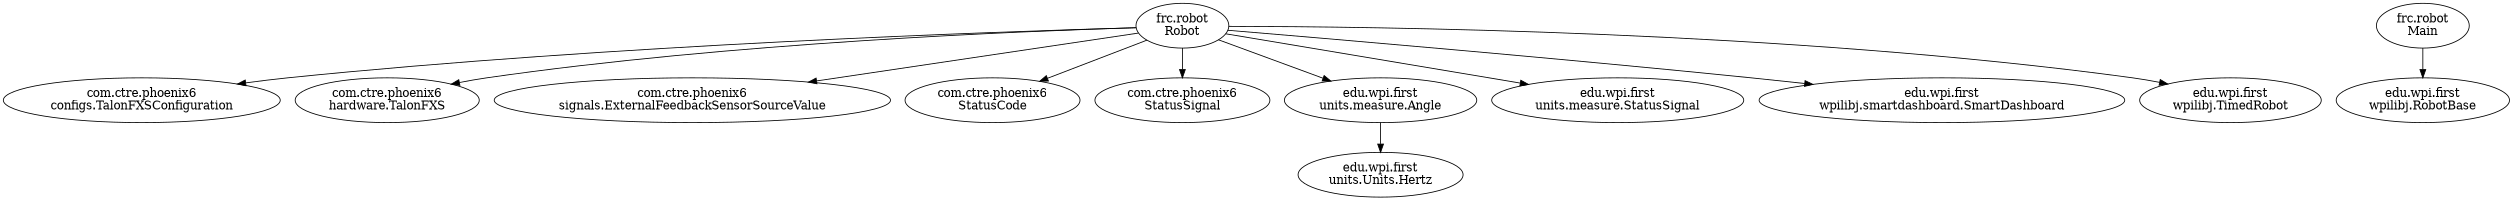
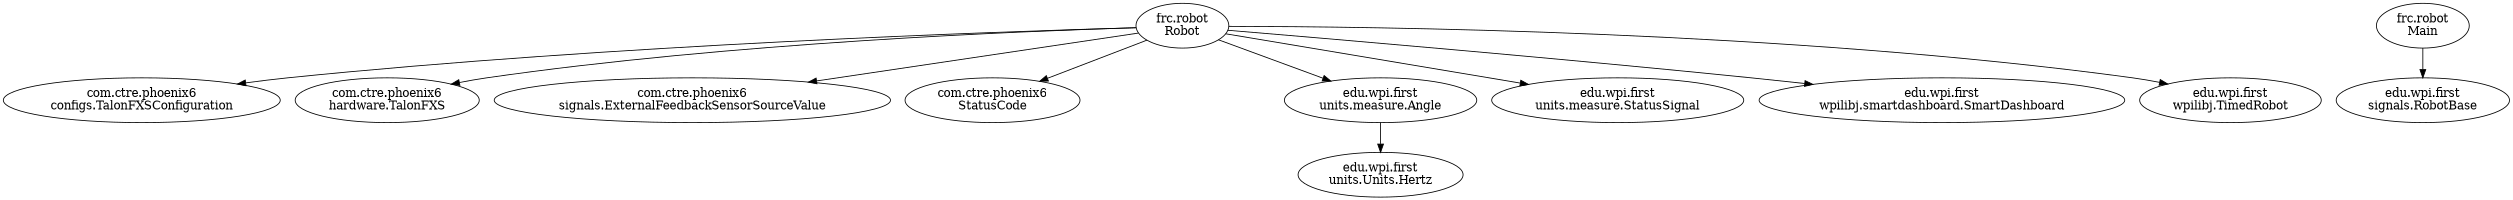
node "com.ctre.phoenix6 StatusSignal": removed
node "edu.wpi.first wpilibj.RobotBase": label "edu.wpi.first wpilibj.RobotBase" -> "edu.wpi.first signals.RobotBase"
